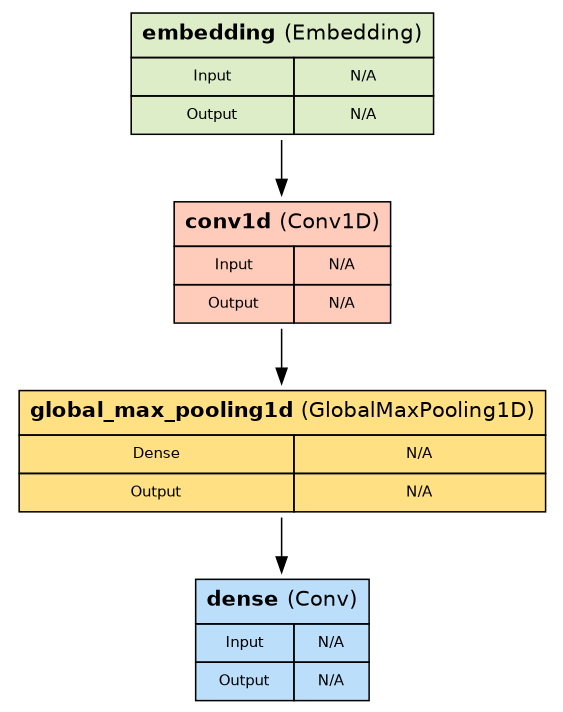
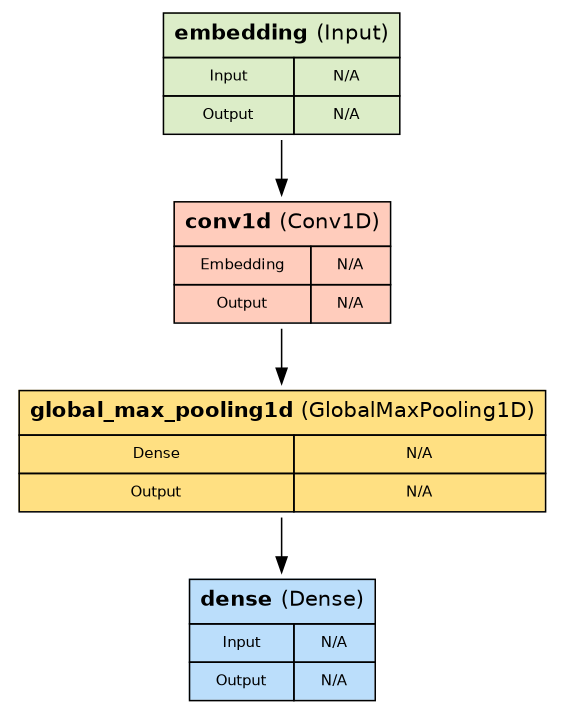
node "embedding": text "(Embedding)" -> "(Input)"
node "conv1d": text "Input" -> "Embedding"
node "dense": text "(Conv)" -> "(Dense)"
